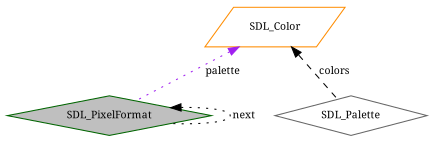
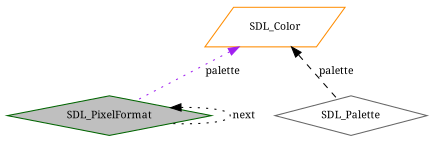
edge "SDL_Palette" -> "SDL_Color": label " colors" -> " palette"
